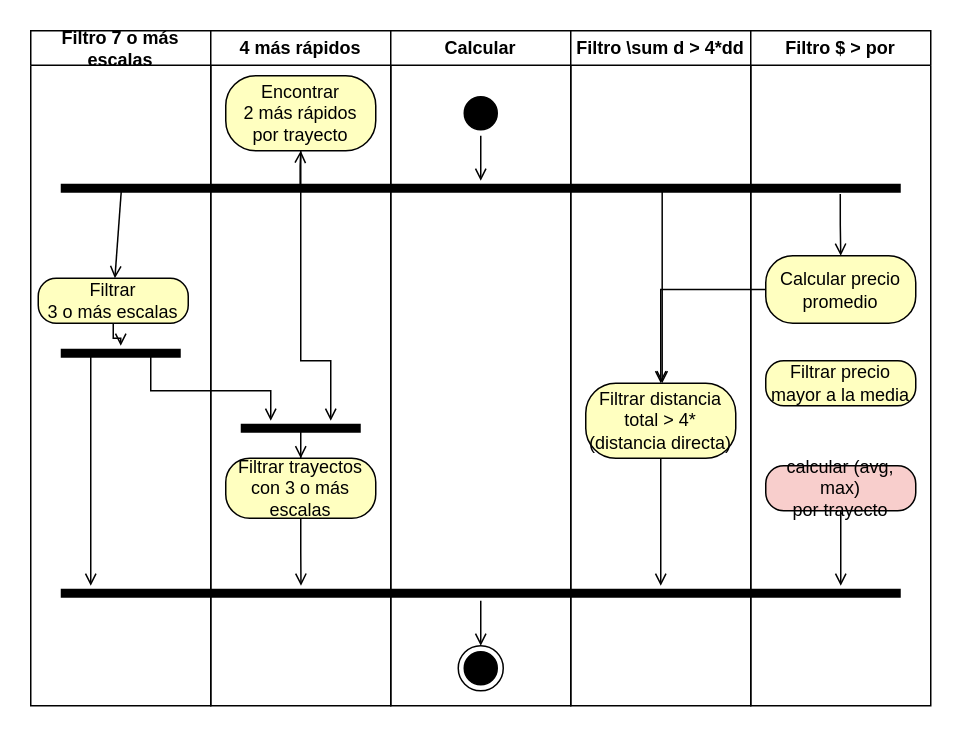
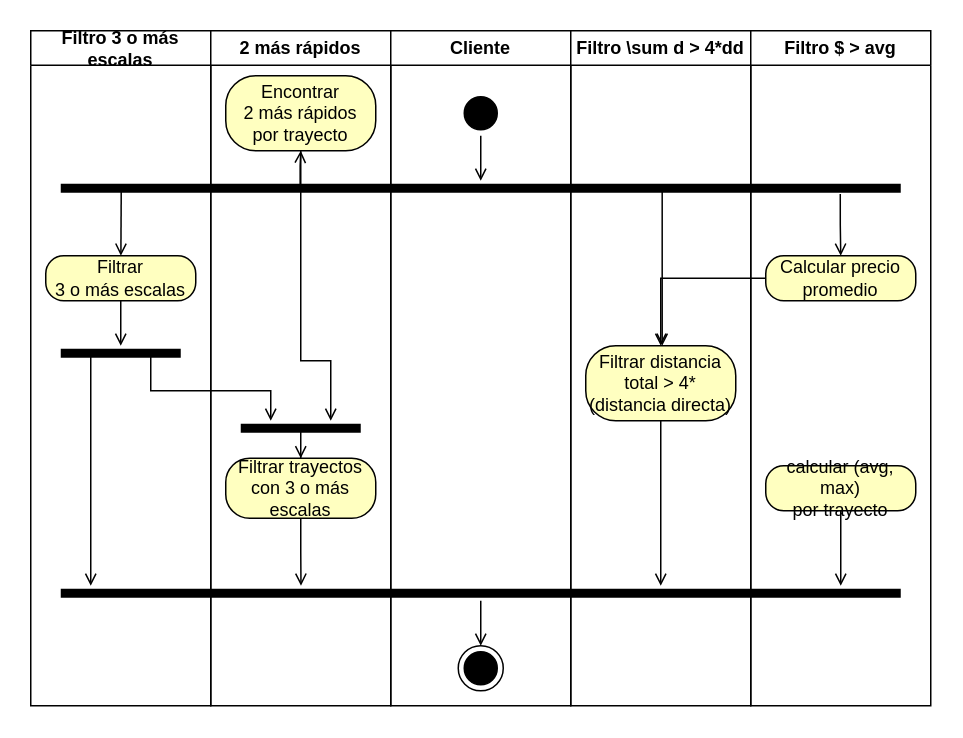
node "Filtro 7 o más escalas": label "Filtro 7 o más escalas" -> "Filtro 3 o más escalas"
node "4 más rápidos": label "4 más rápidos" -> "2 más rápidos"
node "Calcular": label "Calcular" -> "Cliente"
node "Filtro $ > por": label "Filtro $ > por" -> "Filtro $ > avg"
node "Calcular precio promedio": size 150x68 -> 150x45
node "Filtrar 3 o más escalas": moved (113, 301) -> (121, 278)
node "Filtrar precio mayor a la media": removed
node "Filtrar distancia total > 4*(distancia directa)": moved (661, 421) -> (661, 383)
node "calcular (avg, max) por trayecto": fillcolor #f8cecc -> #ffffc0
